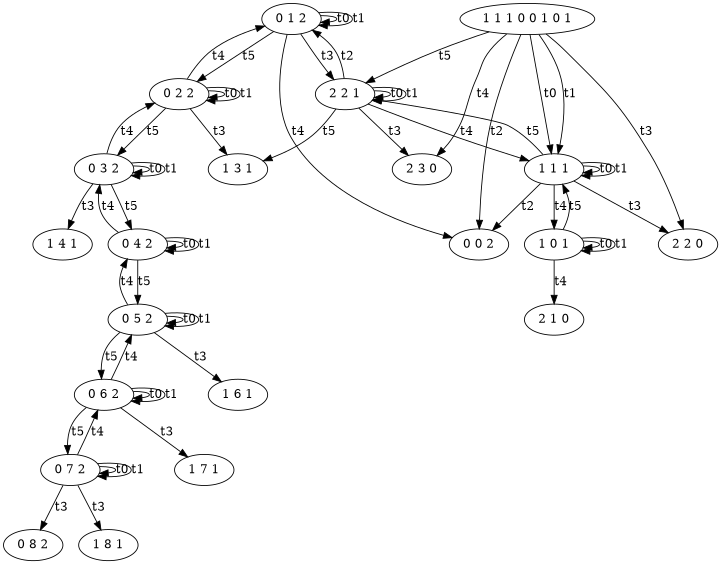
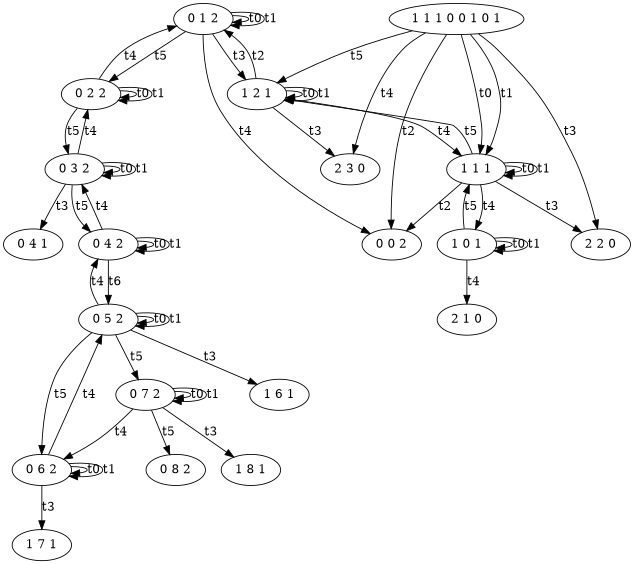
node "2 2 1": label "2 2 1" -> "1 2 1"
node "1 3 1": removed
node "1 4 1": label "1 4 1" -> "0 4 1"
edge "0 4 2" -> "0 5 2": label "t5" -> "t6"
edge "0 6 2" -> "0 7 2": now "0 5 2" -> "0 7 2"
edge "0 7 2" -> "0 8 2": label "t3" -> "t5"
